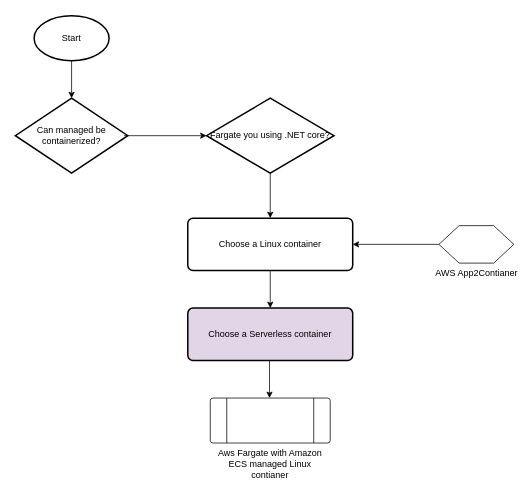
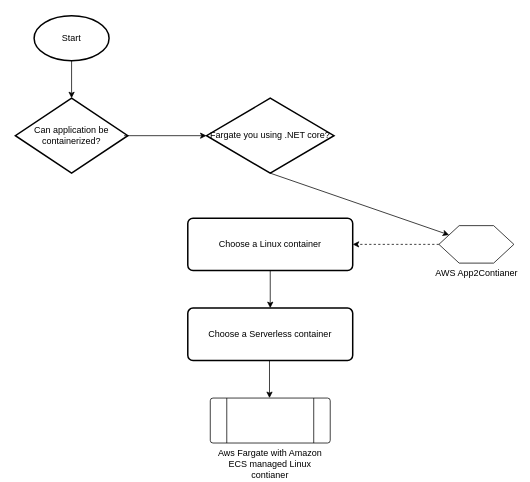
node "Can managed be containerized?": label "Can managed be containerized?" -> "Can application be containerized?"
edge "Fargate you using .NET core?" -> "Choose a Linux container": now "Fargate you using .NET core?" -> "AWS App2Contianer"
edge "AWS App2Contianer" -> "Choose a Linux container": style solid -> dashed
node "Choose a Serverless container": fillcolor #e1d5e7 -> #ffffff
